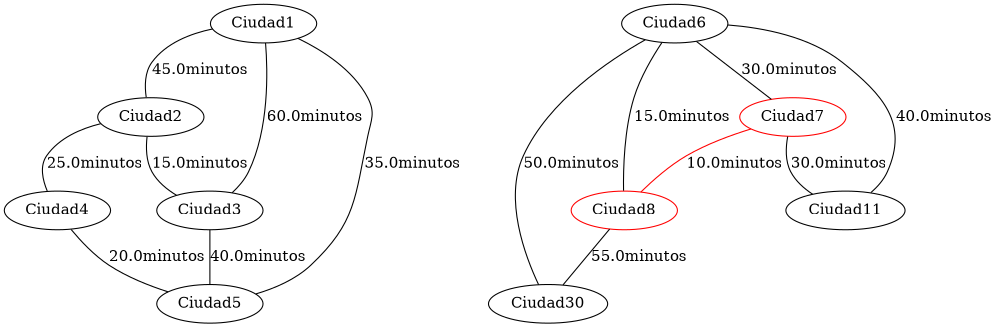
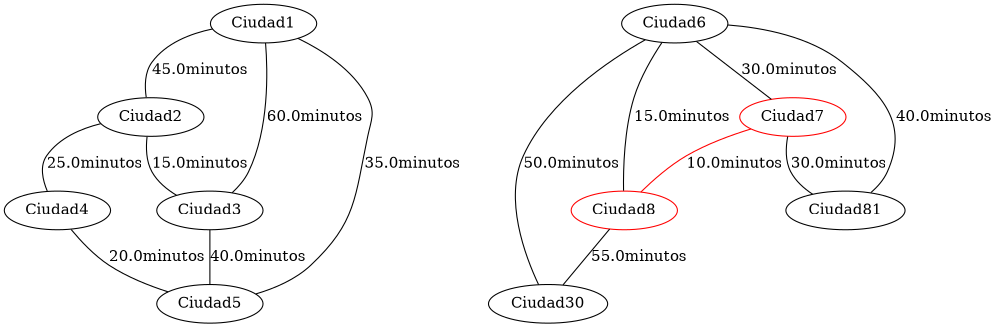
node "Ciudad11": label "Ciudad11" -> "Ciudad81"
